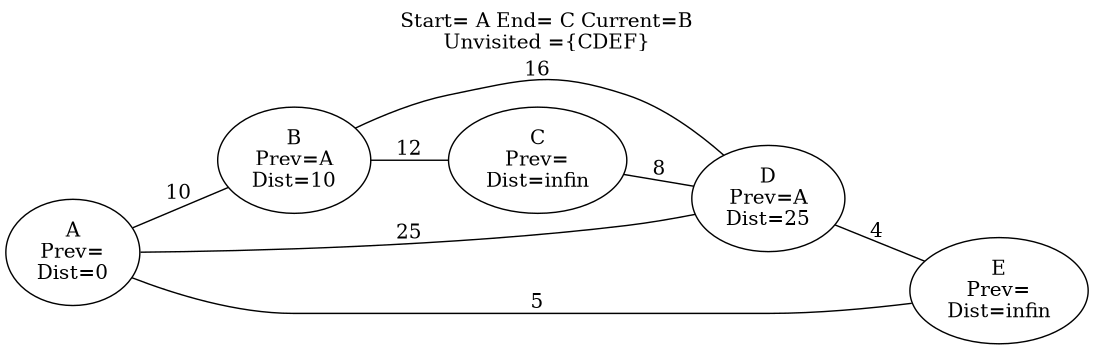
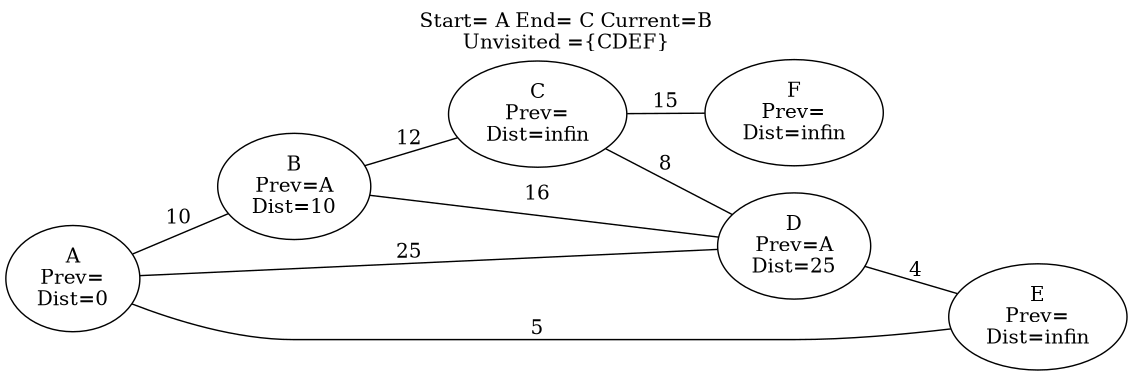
node "F Prev= Dist=infin": added
